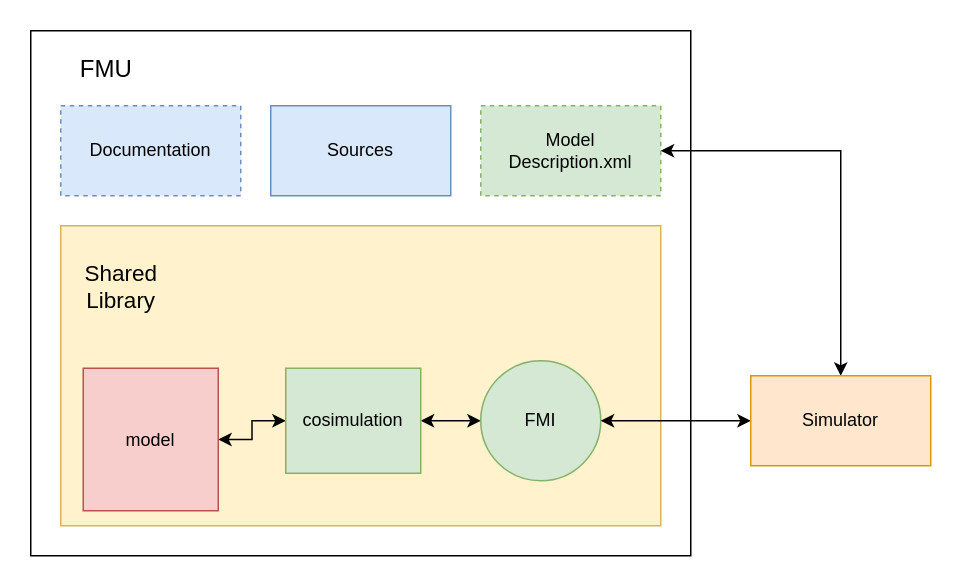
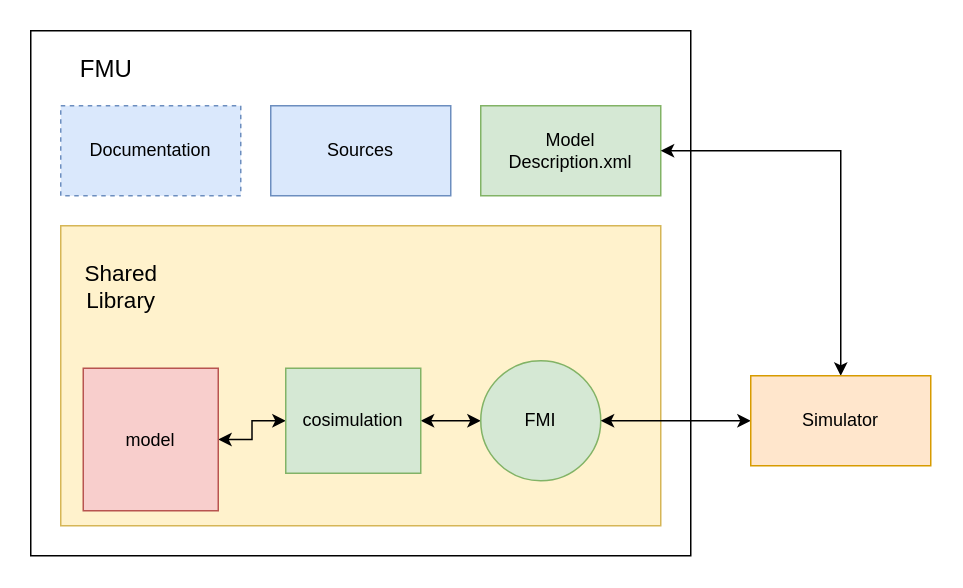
node "Model Description.xml": style dashed -> solid
